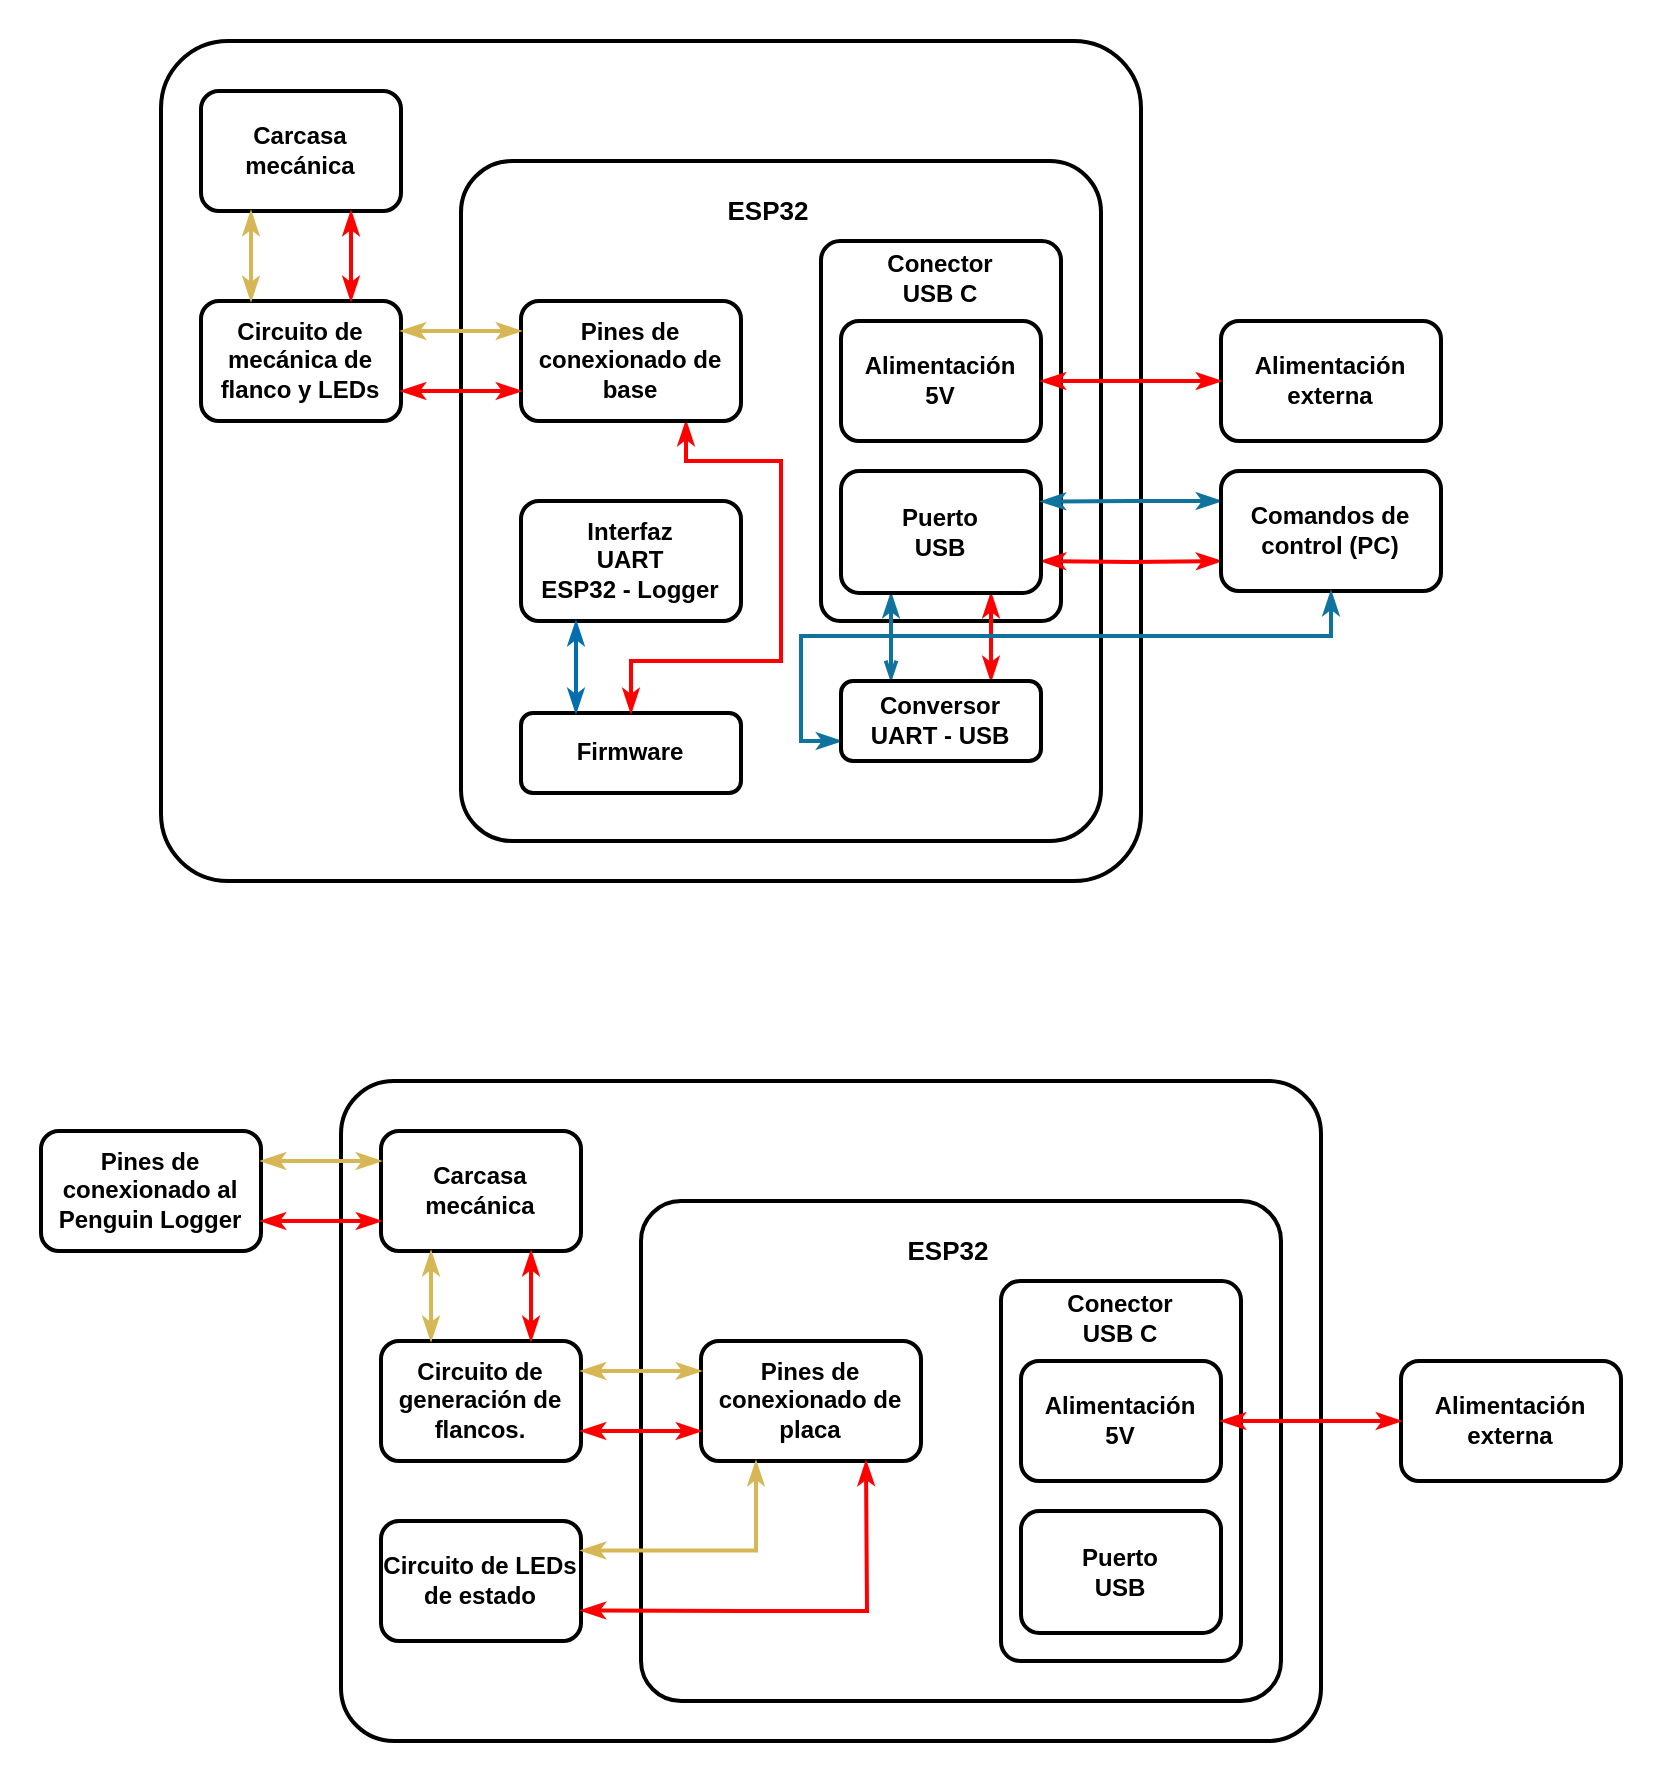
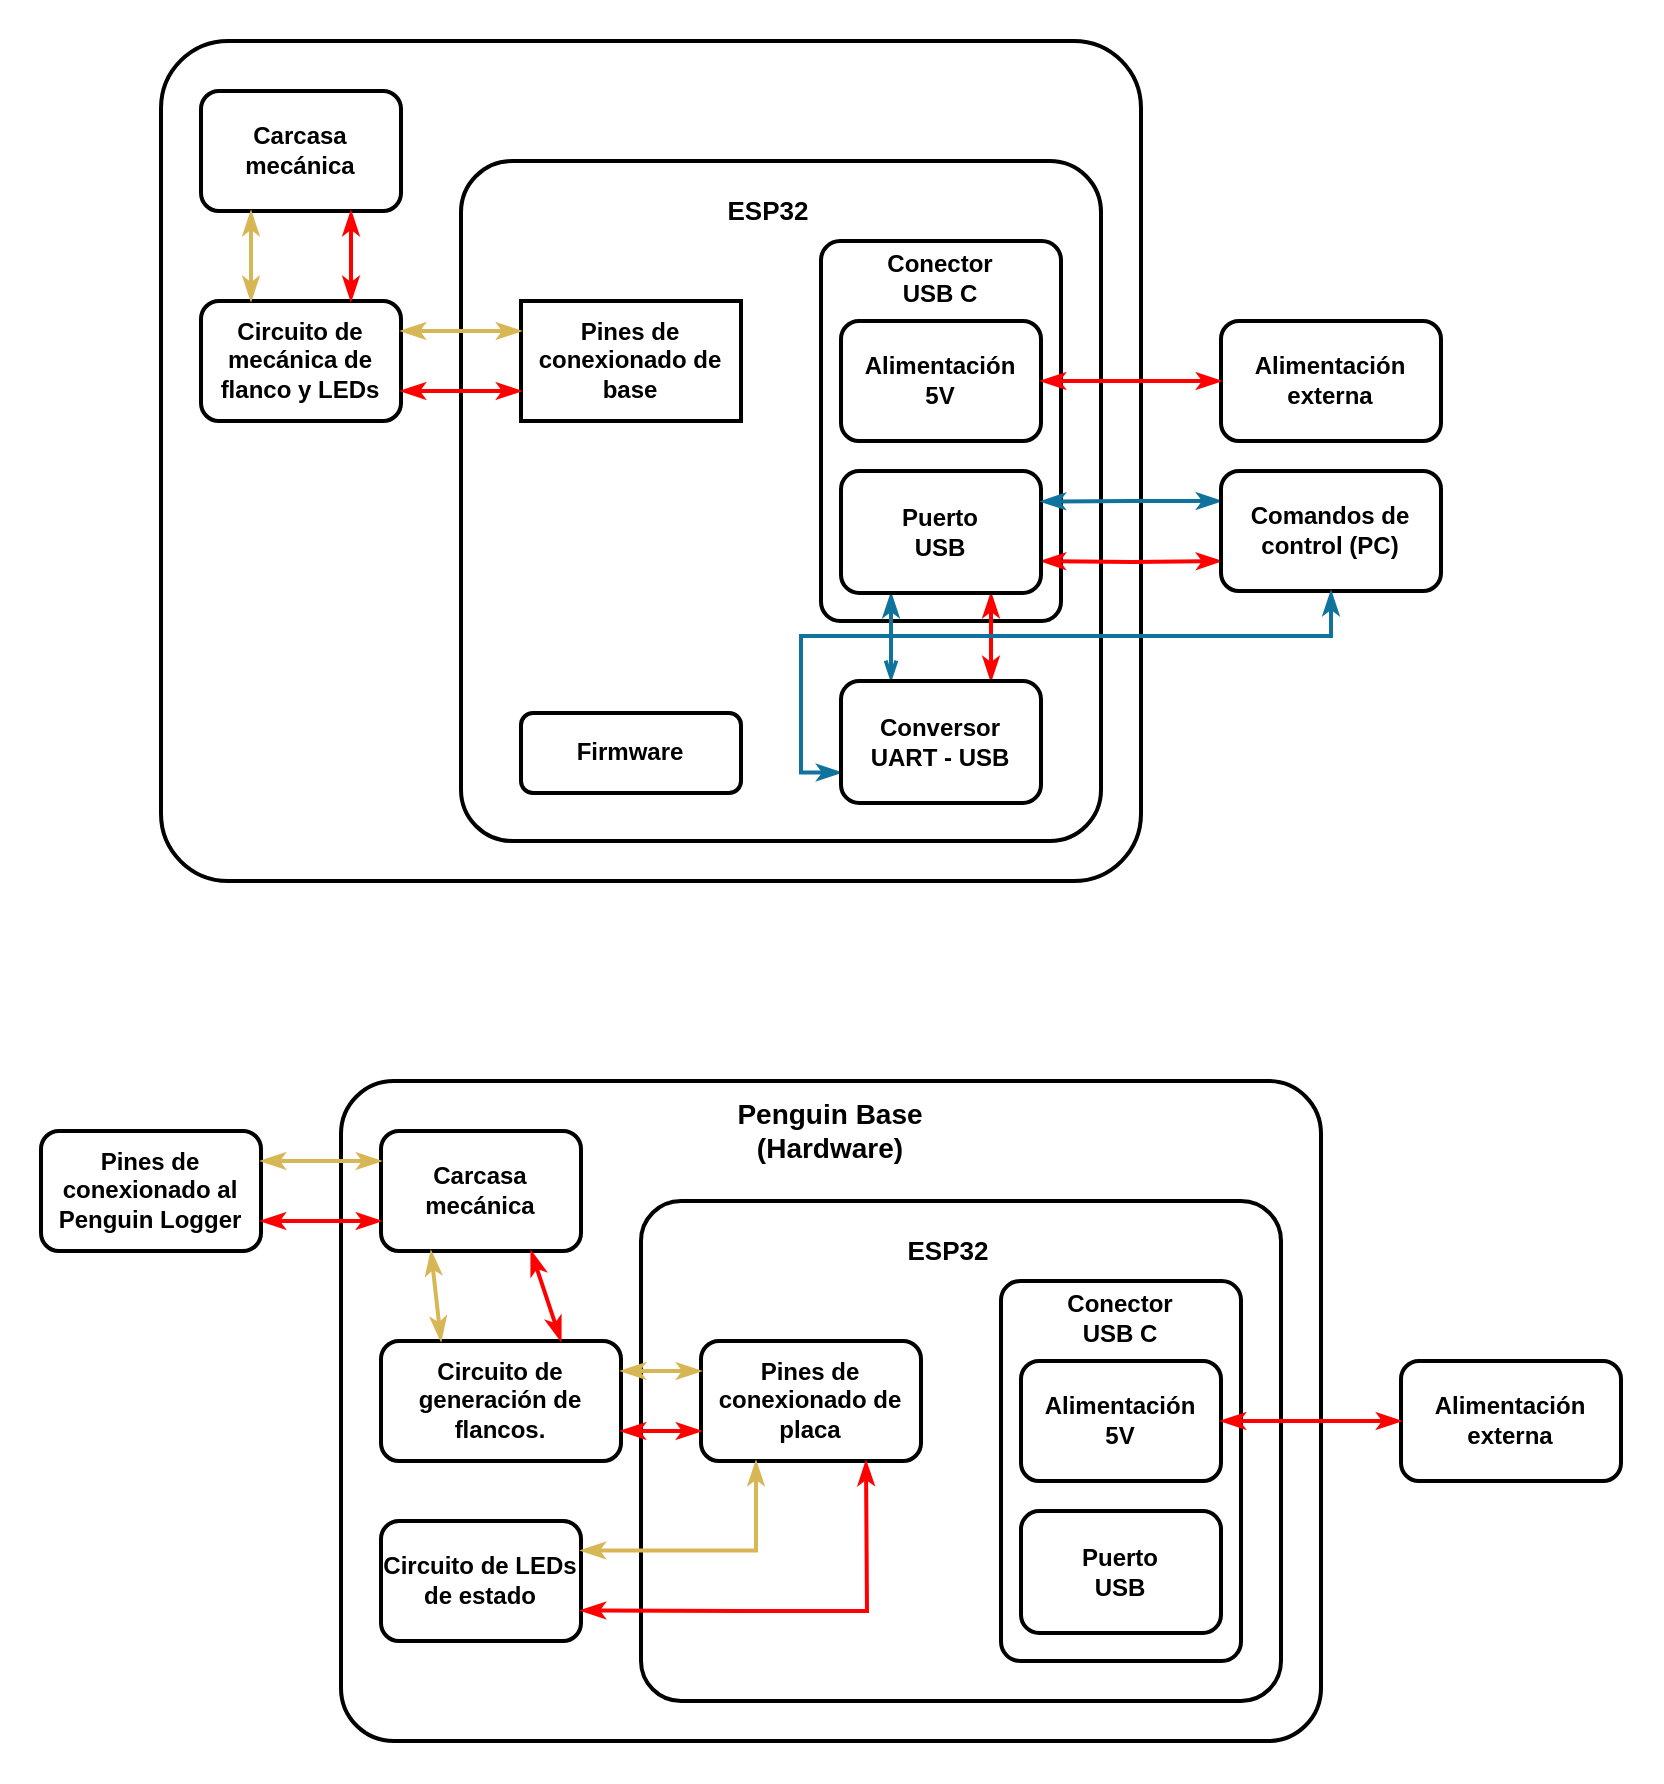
node "Pines de conexionado de base": shape rounded rectangle -> rectangle
node "Interfaz UART ESP32 - Logger": removed
edge "Pines de conexionado de base" -- "Firmware": removed
edge "Interfaz UART ESP32 - Logger" -- "Firmware": removed
node "Conversor UART - USB": size 200x80 -> 200x122
node "Penguin Base (Hardware)": added
node "Circuito de generación de flancos.": size 200x120 -> 240x120
